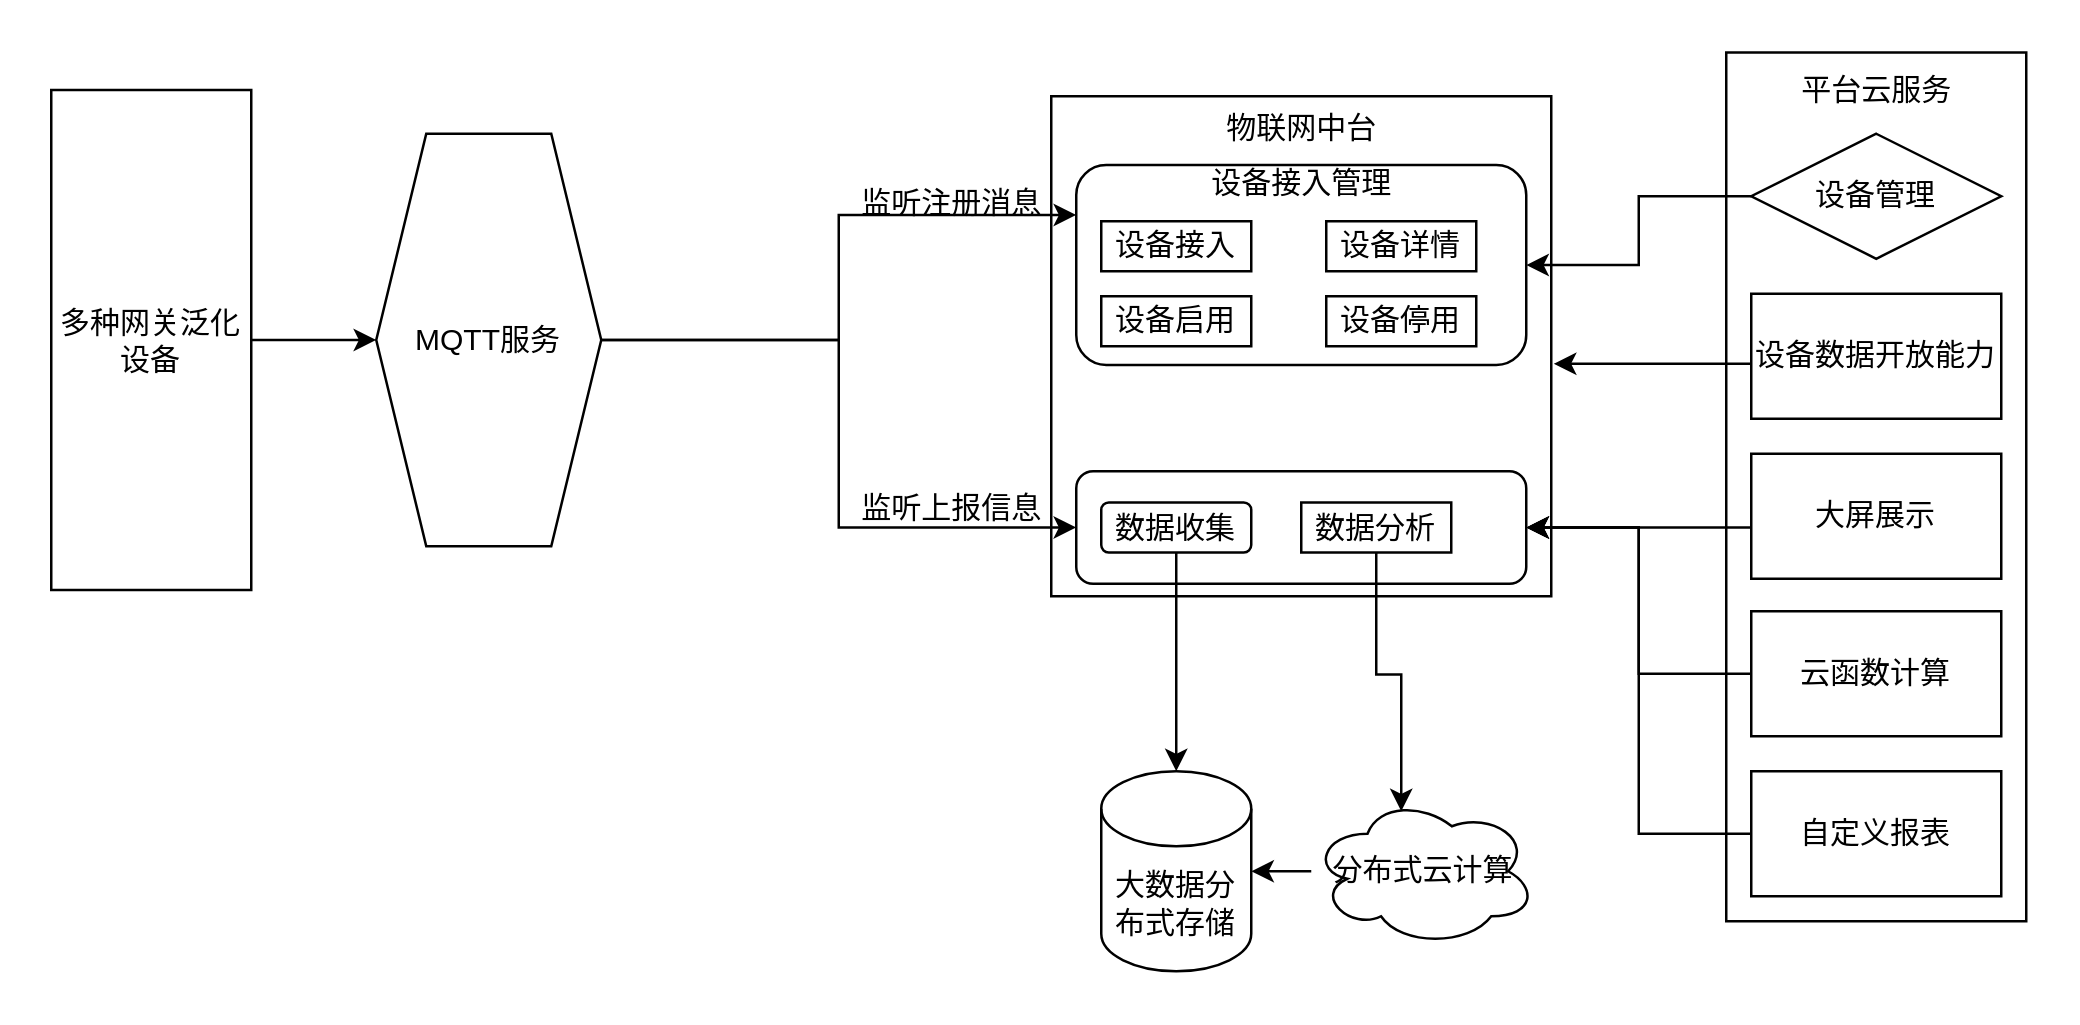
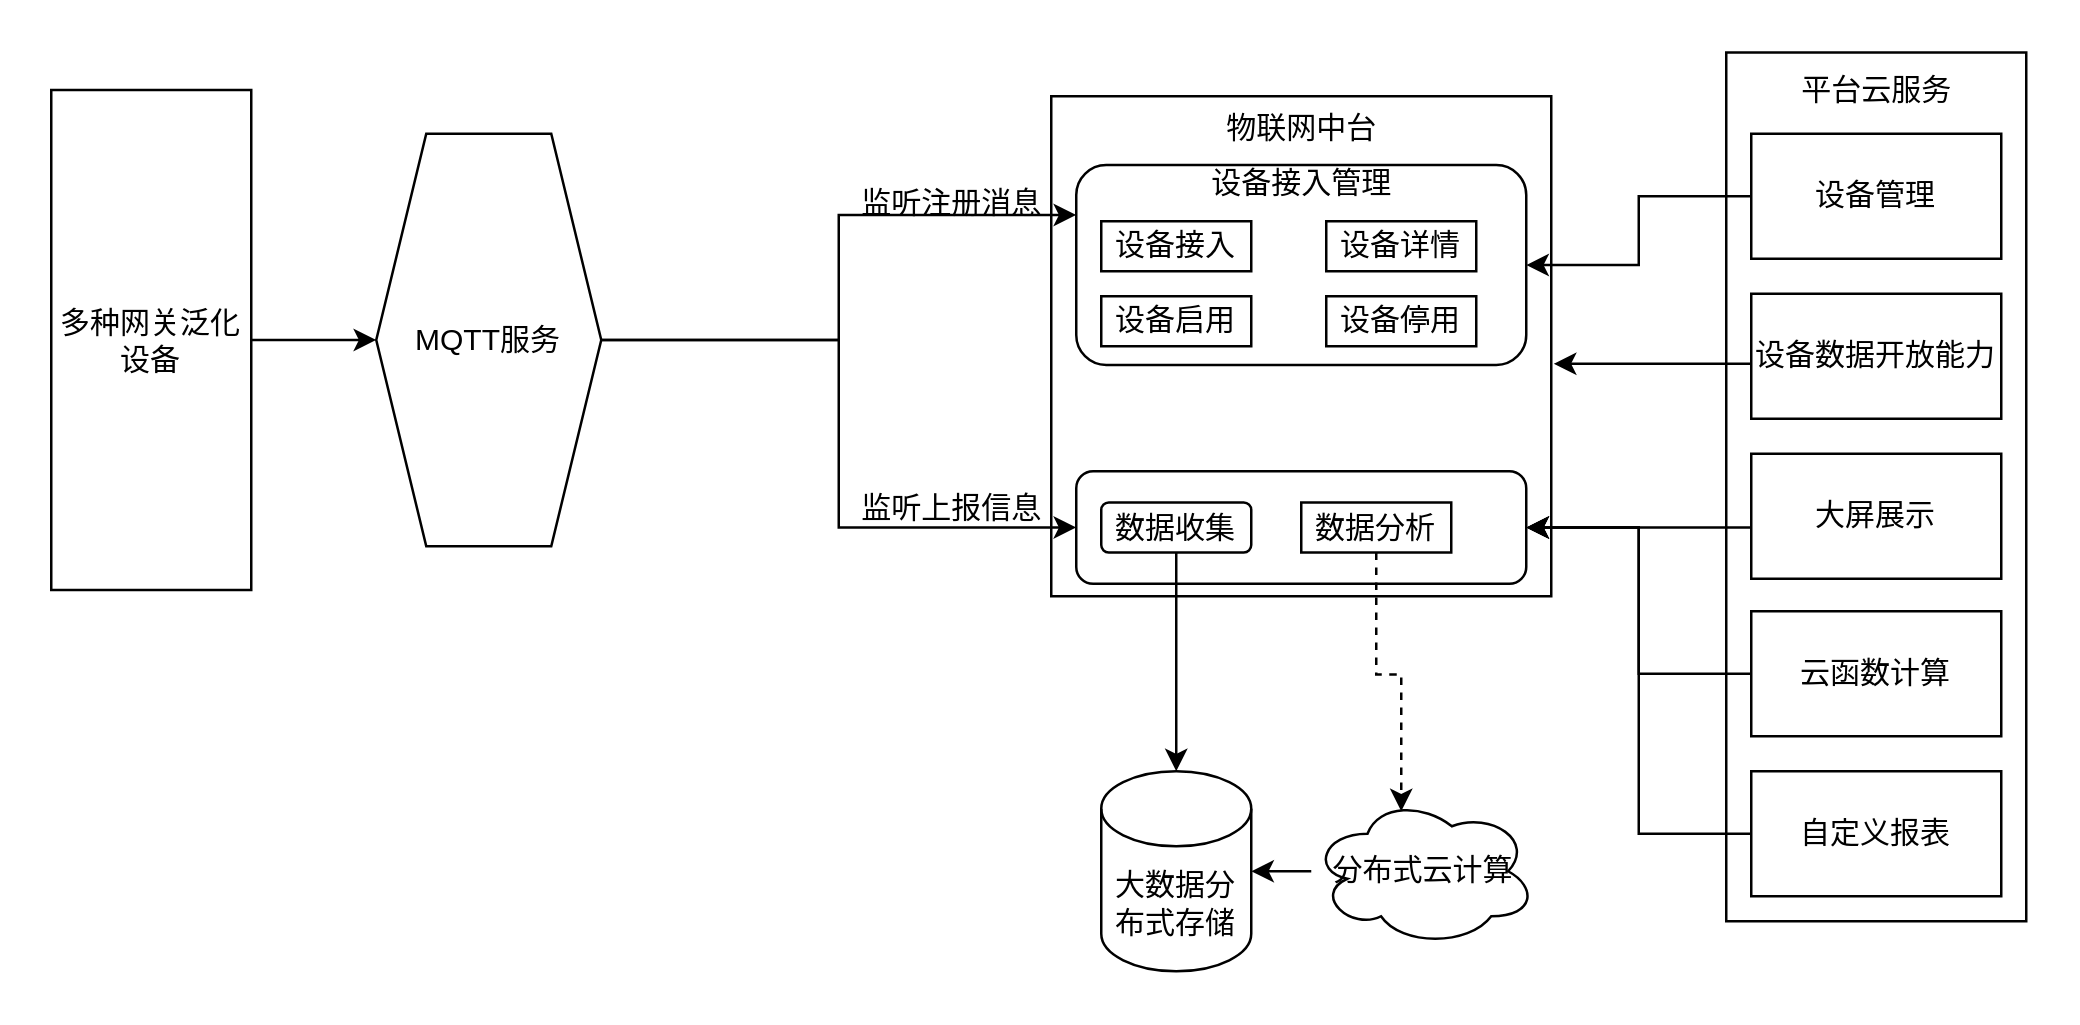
node "设备管理": shape diamond -> rectangle
edge "数据分析" -> "分布式云计算": style solid -> dashed
